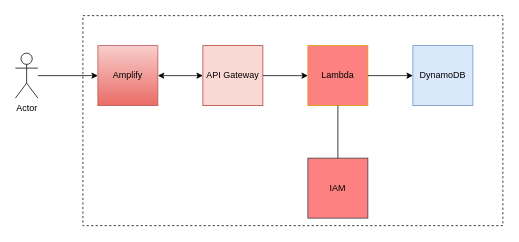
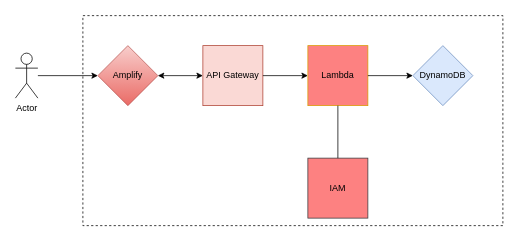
node "Amplify": shape rectangle -> diamond
node "DynamoDB": shape rectangle -> diamond
